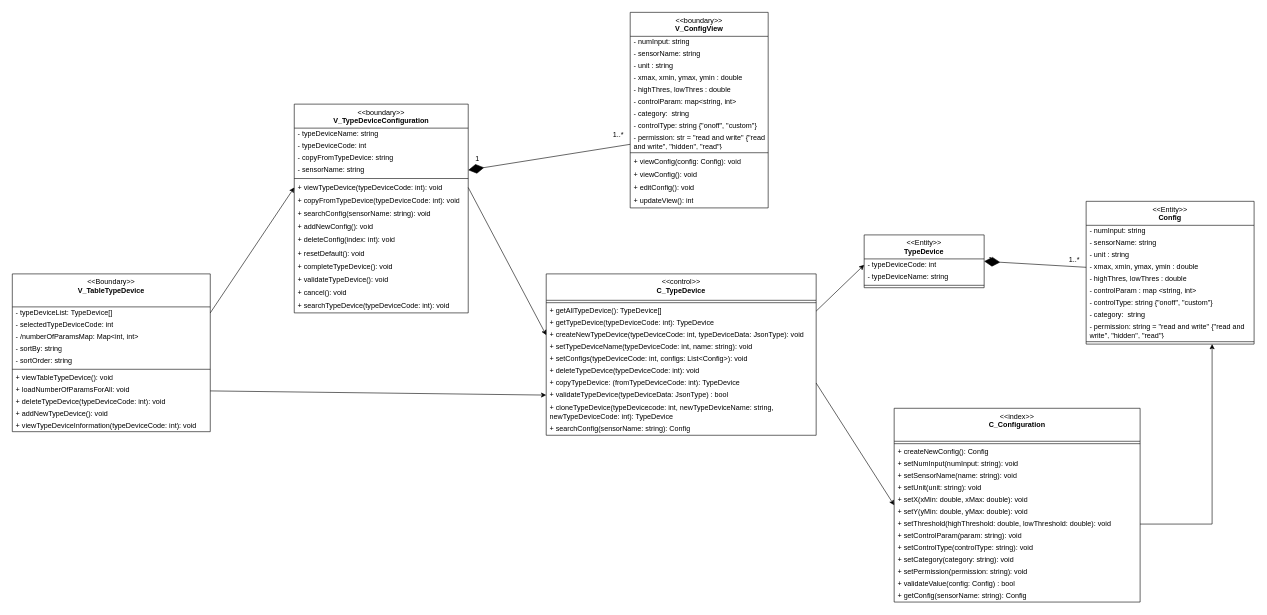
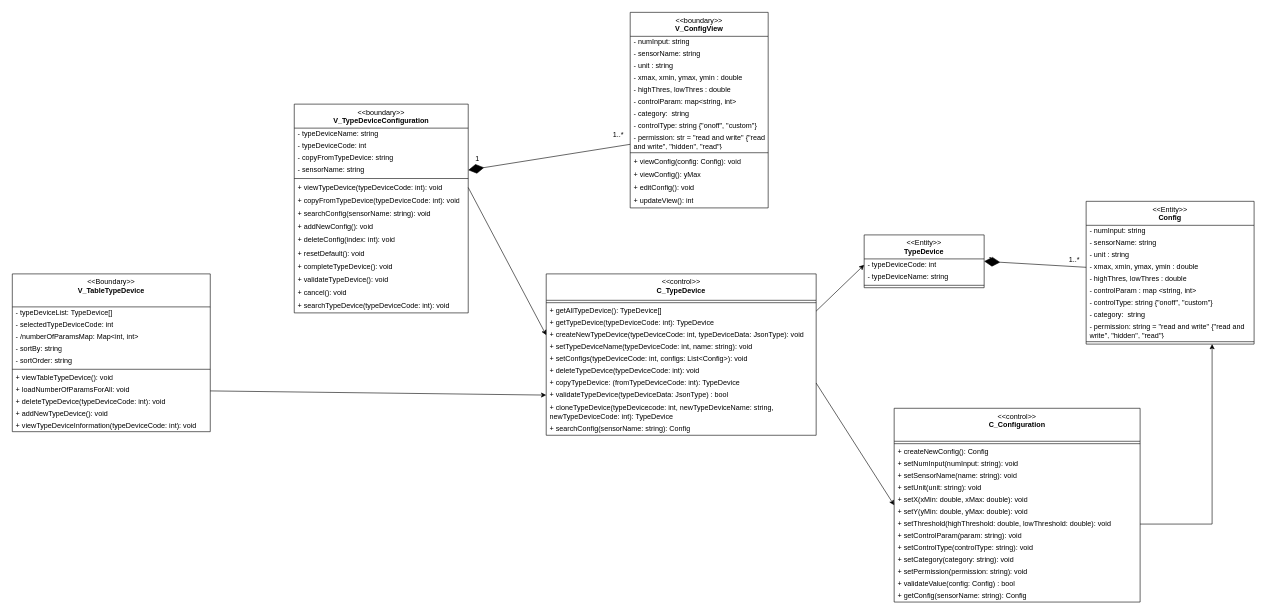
node "+ viewConfig(): void": label "+ viewConfig(): void" -> "+ viewConfig(): yMax"
edge "- typeDeviceList: TypeDevice[]" -> "+ viewTypeDevice(typeDeviceCode: int): void": removed
node "<<index>> C_Configuration": label "<<index>> C_Configuration" -> "<<control>> C_Configuration"
